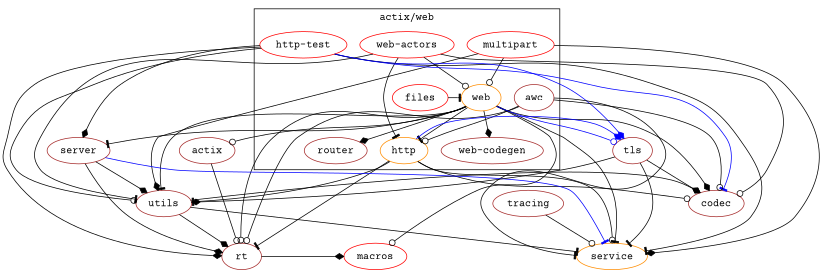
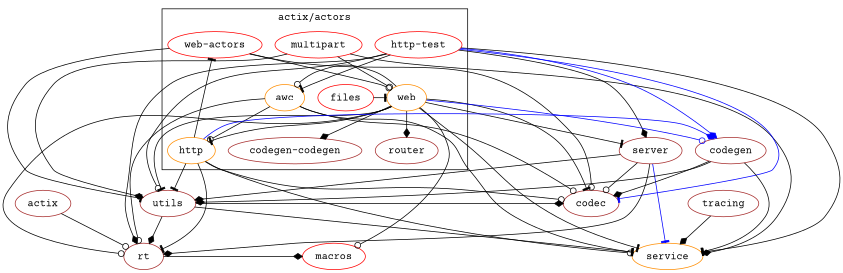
cluster "actix/web": label "actix/web" -> "actix/actors"
edge "http-test" -> "awc": added
edge "web-actors" -> "http": reversed
node "awc": color brown -> darkorange
edge "web" -> "codec": arrowhead diamond -> tee
edge "web" -> "actix": now "web" -> "awc"
node "web-codegen": label "web-codegen" -> "codegen-codegen"
node "tls": label "tls" -> "codegen"
edge "server" -> "codec": added
edge "tracing" -> "service": arrowhead odot -> diamond
